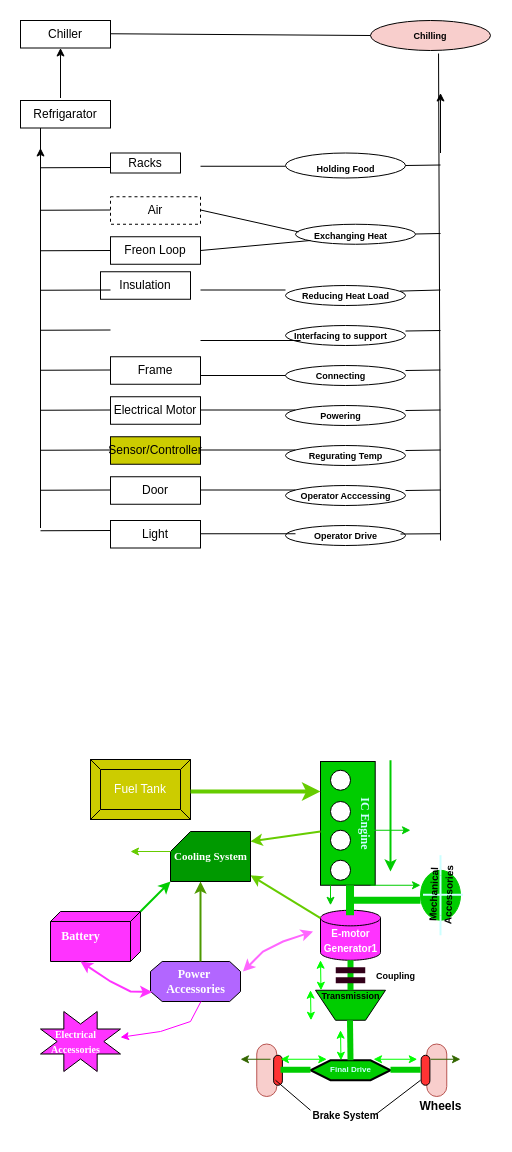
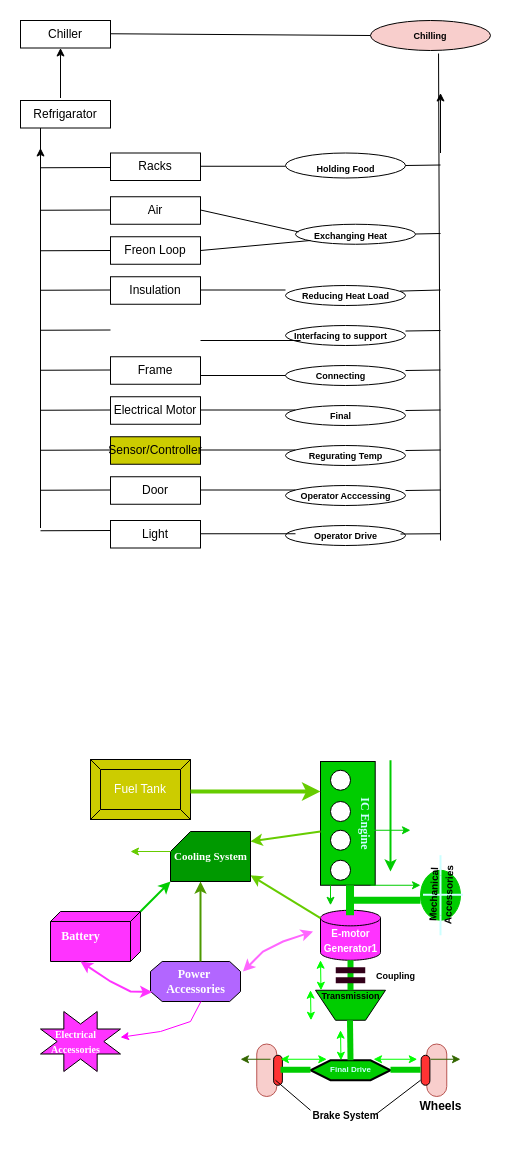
node "Racks": size 70x20 -> 90x28
node "Air": style dashed -> solid
node "Insulation": moved (146, 286) -> (156, 291)
node "Powering": label "Powering" -> "Final"
